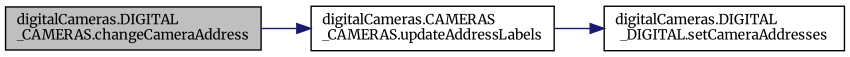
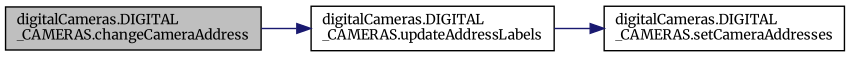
node "digitalCameras.CAMERAS _CAMERAS.updateAddressLabels": label "digitalCameras.CAMERAS _CAMERAS.updateAddressLabels" -> "digitalCameras.DIGITAL _CAMERAS.updateAddressLabels"
node "digitalCameras.DIGITAL _DIGITAL.setCameraAddresses": label "digitalCameras.DIGITAL _DIGITAL.setCameraAddresses" -> "digitalCameras.DIGITAL _CAMERAS.setCameraAddresses"
